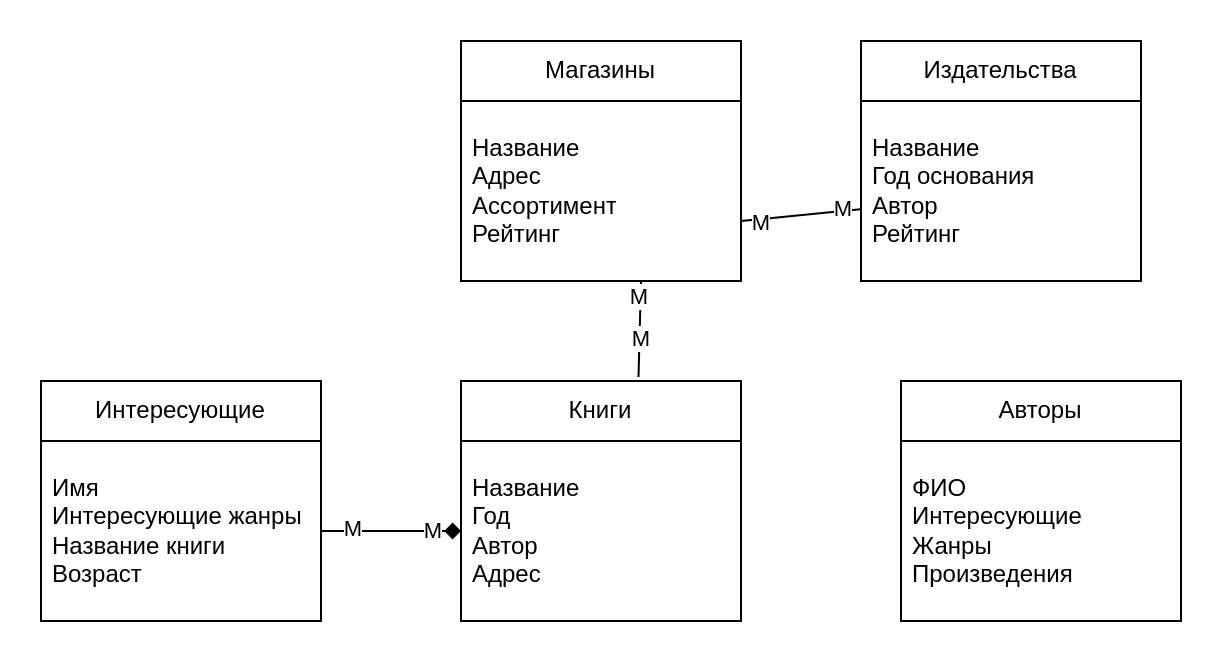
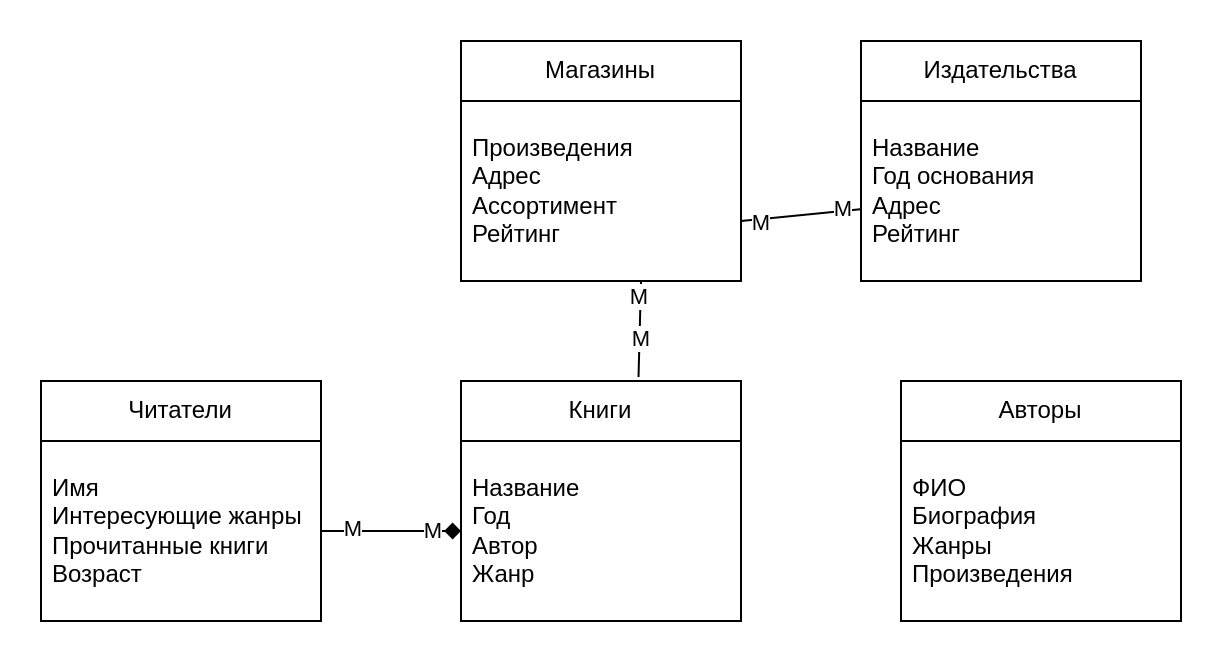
node "Название Адрес Ассортимент Рейтинг": label "Название Адрес Ассортимент Рейтинг" -> "Произведения Адрес Ассортимент Рейтинг"
node "Название Год основания Автор Рейтинг": label "Название Год основания Автор Рейтинг" -> "Название Год основания Адрес Рейтинг"
node "Интересующие": label "Интересующие" -> "Читатели"
node "Имя Интересующие жанры Название книги Возраст": label "Имя Интересующие жанры Название книги Возраст" -> "Имя Интересующие жанры Прочитанные книги Возраст"
node "Название Год Автор Адрес": label "Название Год Автор Адрес" -> "Название Год Автор Жанр"
node "ФИО Интересующие Жанры Произведения": label "ФИО Интересующие Жанры Произведения" -> "ФИО Биография Жанры Произведения"
